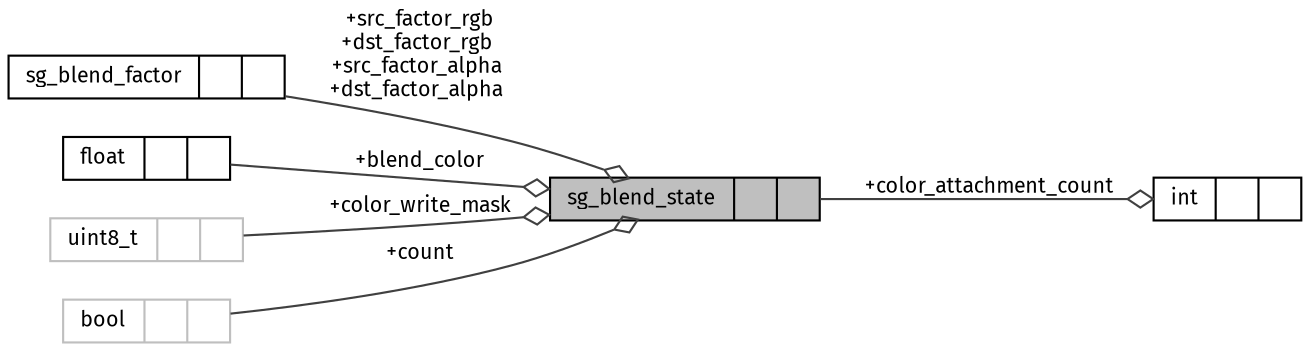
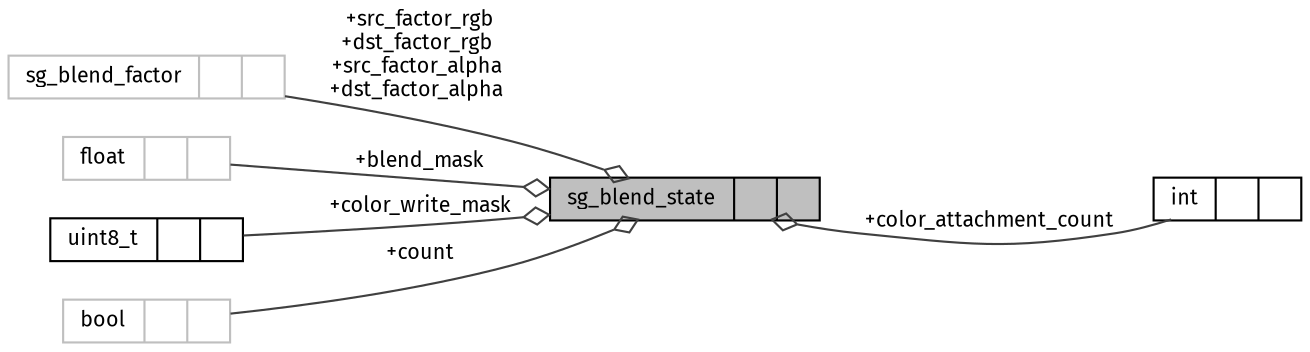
node "sg_blend_factor": color black -> grey75
node "float": color black -> grey75
edge "float" -> "sg_blend_state": label " +blend_color" -> " +blend_mask"
edge "sg_blend_state" -> "int": reversed
node "uint8_t": color grey75 -> black
